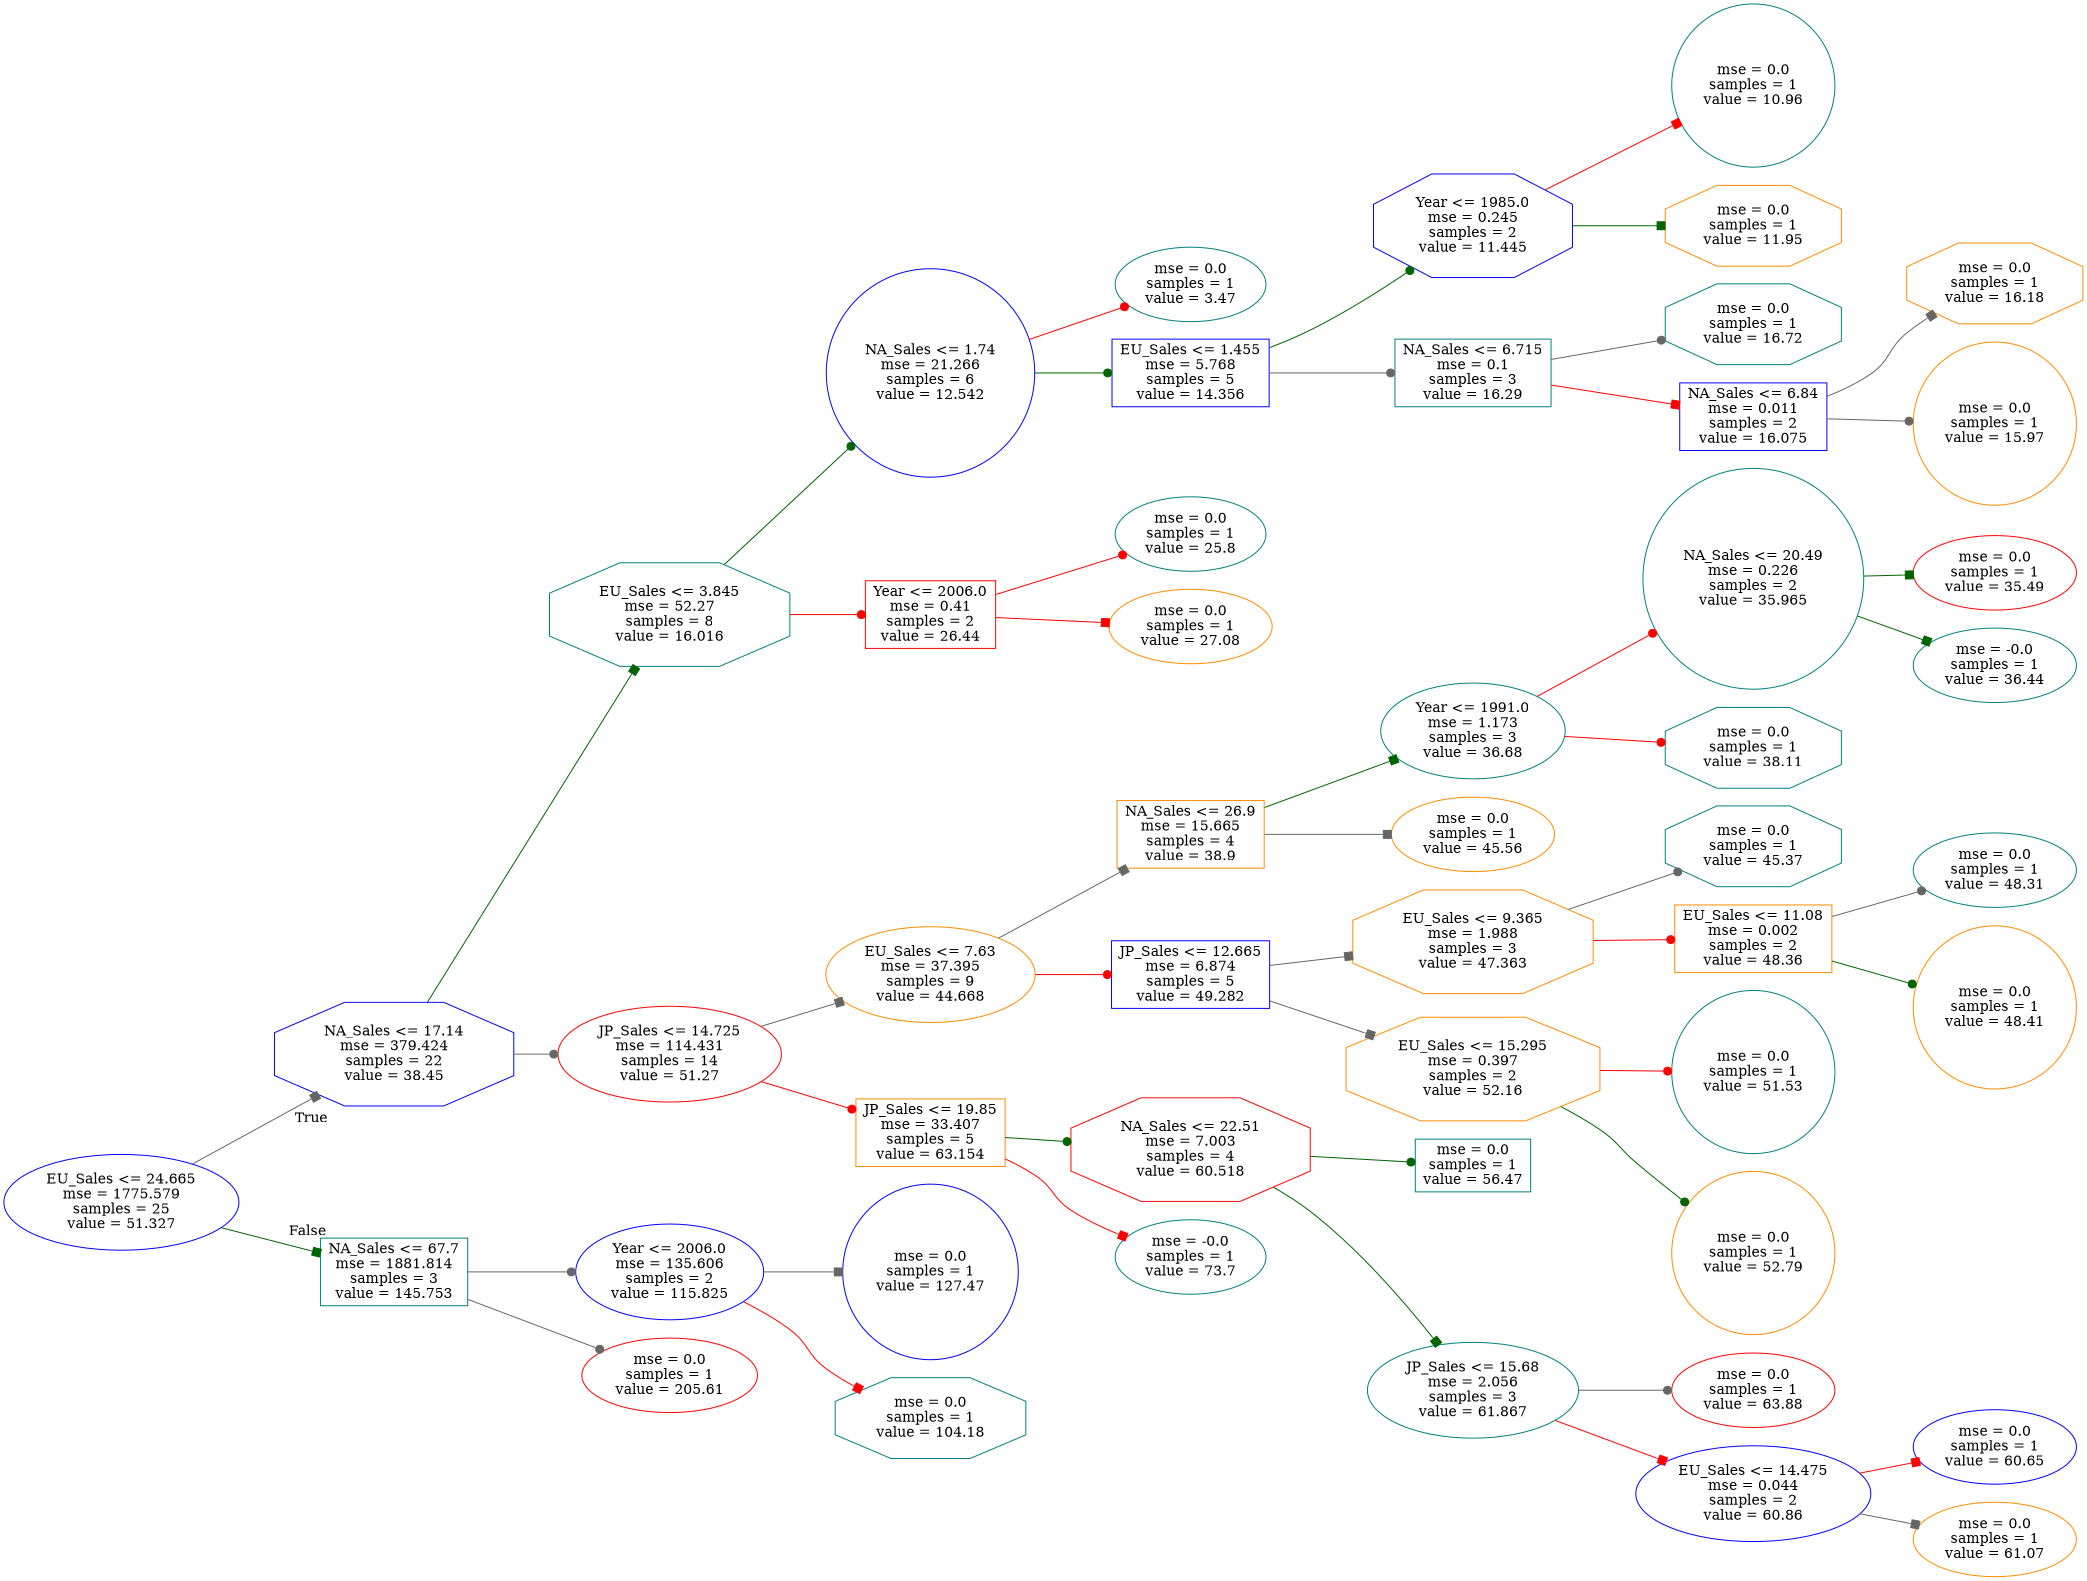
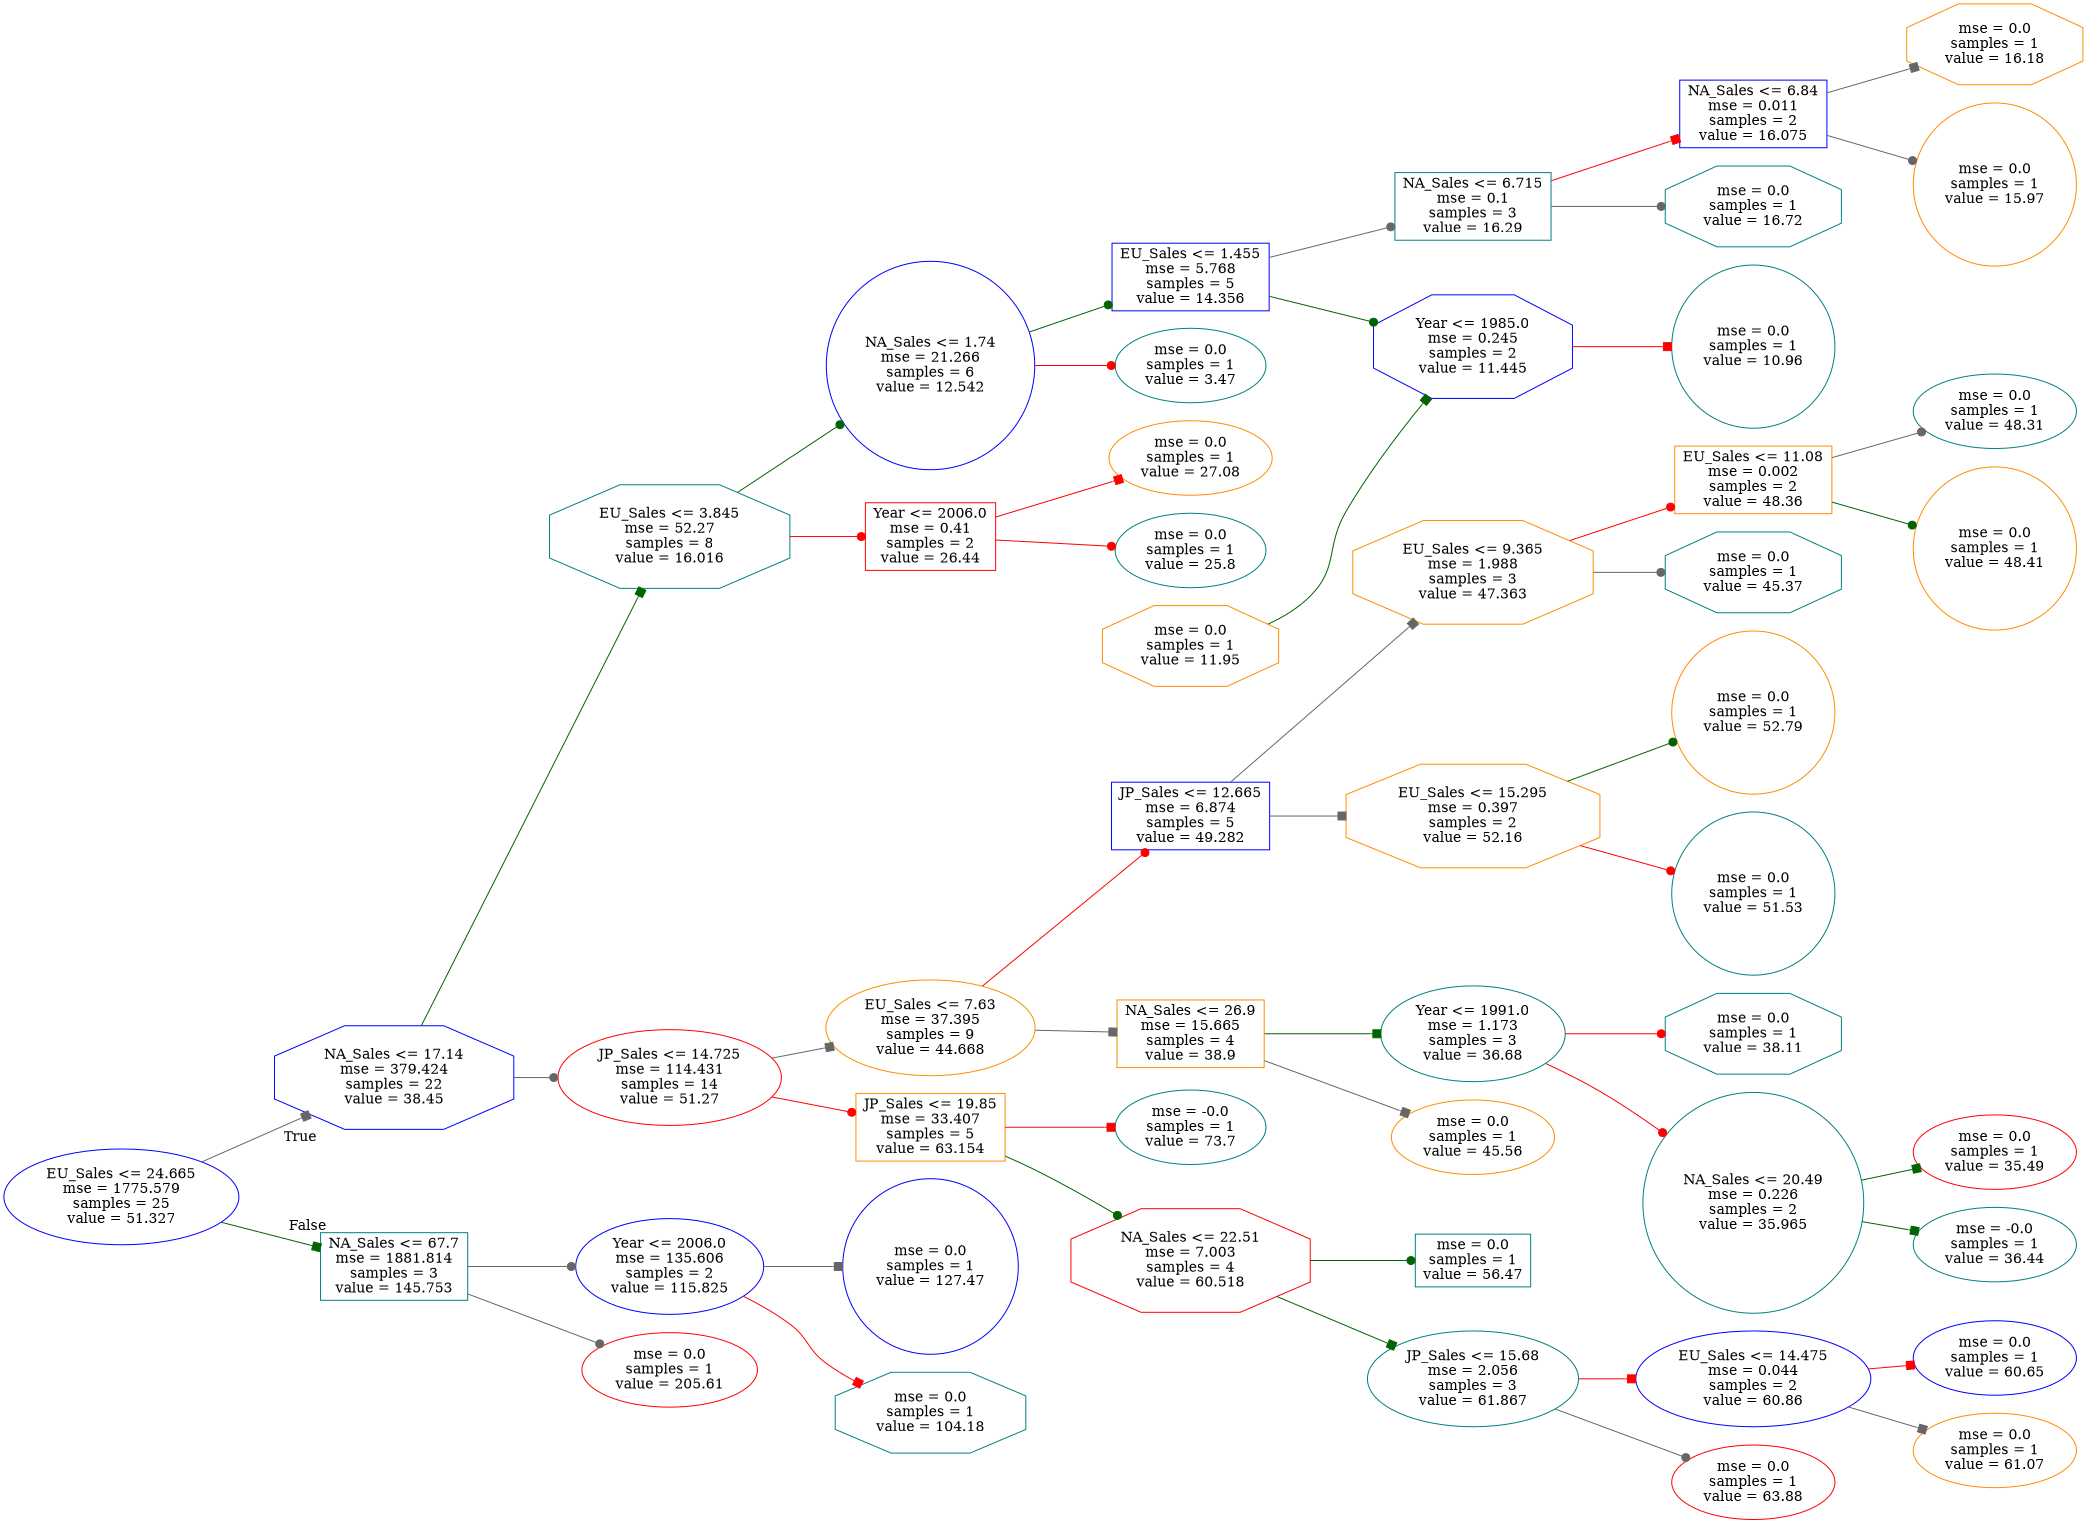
edge "Year <= 1985.0 mse = 0.245 samples = 2 value = 11.445" -> "mse = 0.0 samples = 1 value = 11.95": reversed
